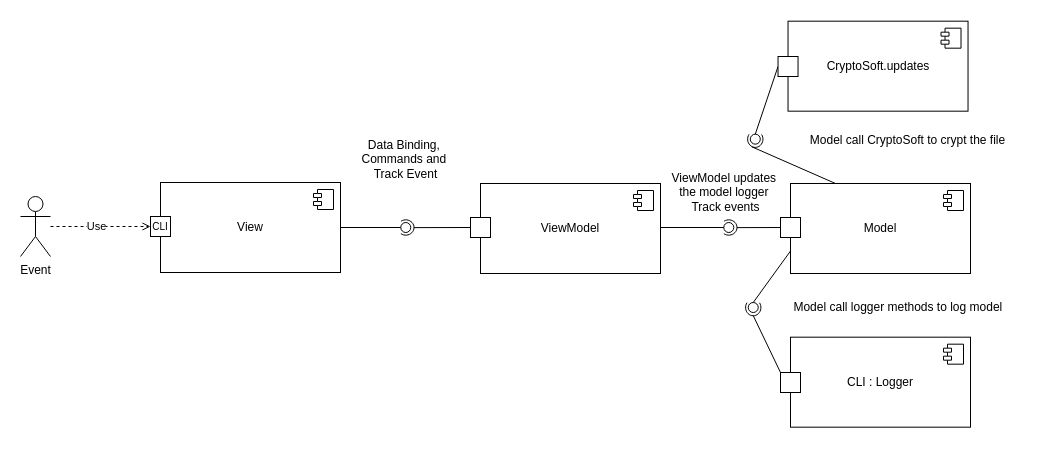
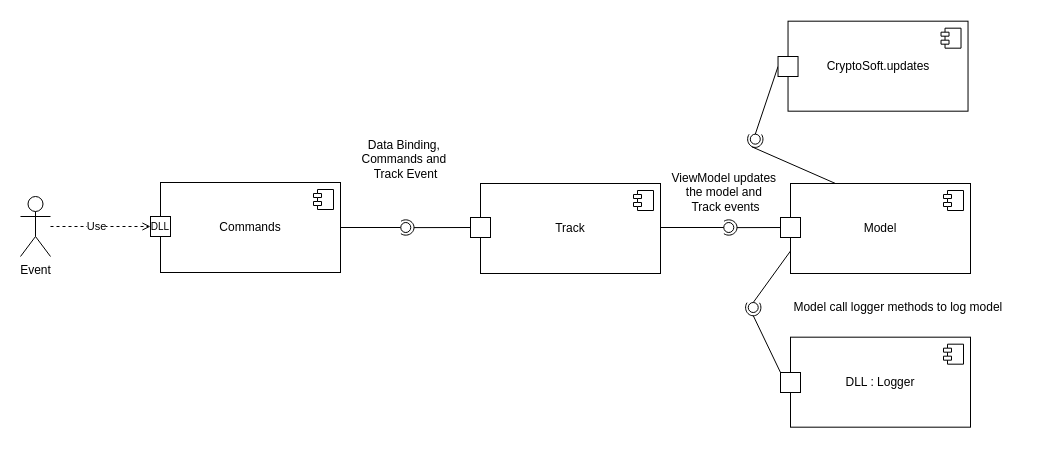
node "Model call CryptoSoft to crypt the file": removed
node "ViewModel updates the model logger Track events": label "ViewModel updates the model logger Track events" -> "ViewModel updates the model and Track events"
node "CLI": label "CLI" -> "DLL"
node "View": label "View" -> "Commands"
node "ViewModel": label "ViewModel" -> "Track"
node "CLI : Logger": label "CLI : Logger" -> "DLL : Logger"
